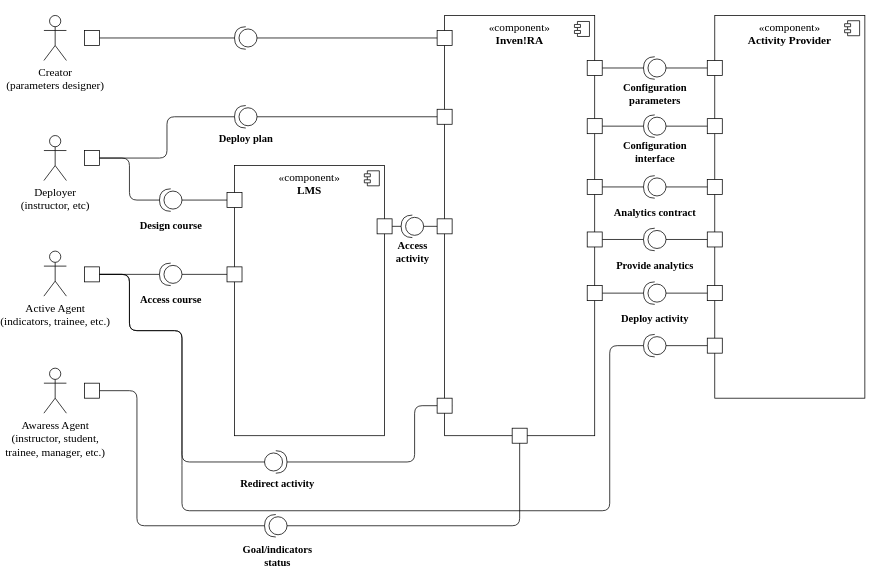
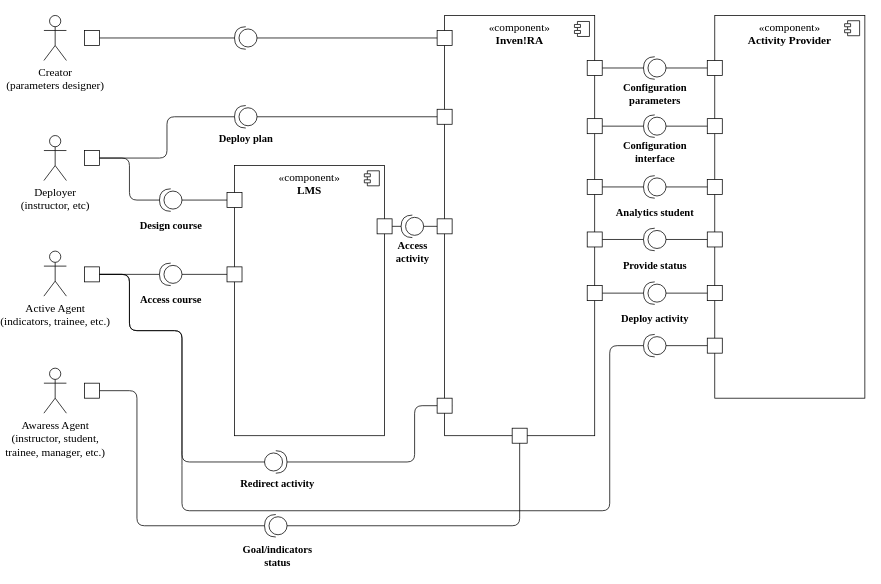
node "Analytics contract": label "Analytics contract" -> "Analytics student"
node "Provide analytics": label "Provide analytics" -> "Provide status"
